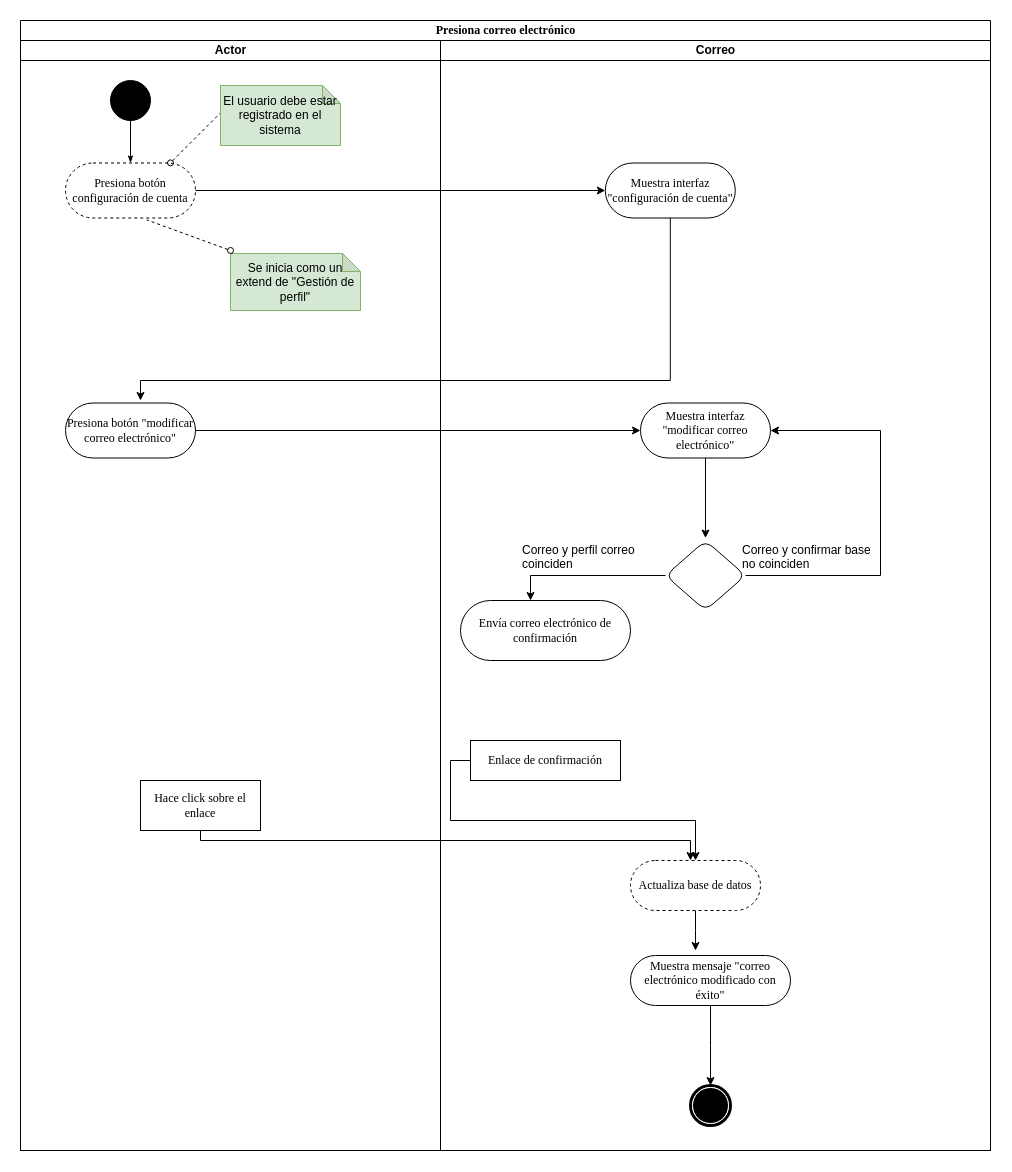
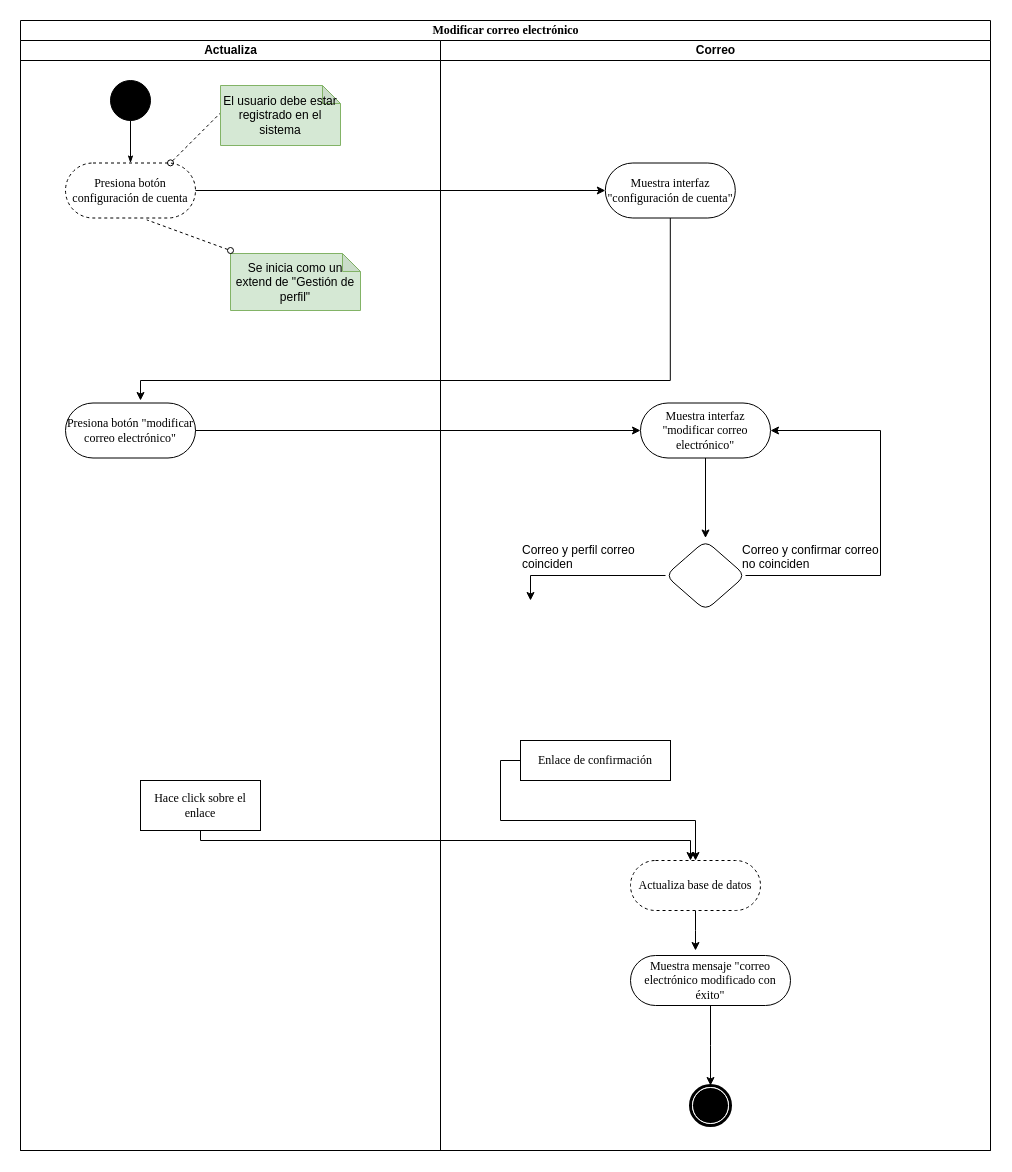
node "Presiona correo electrónico": label "Presiona correo electrónico" -> "Modificar correo electrónico"
node "Actor": label "Actor" -> "Actualiza"
node "Correo y confirmar base no coinciden": label "Correo y confirmar base no coinciden" -> "Correo y confirmar correo no coinciden"
node "Envía correo electrónico de confirmación": removed
node "Enlace de confirmación": moved (546, 761) -> (596, 761)
